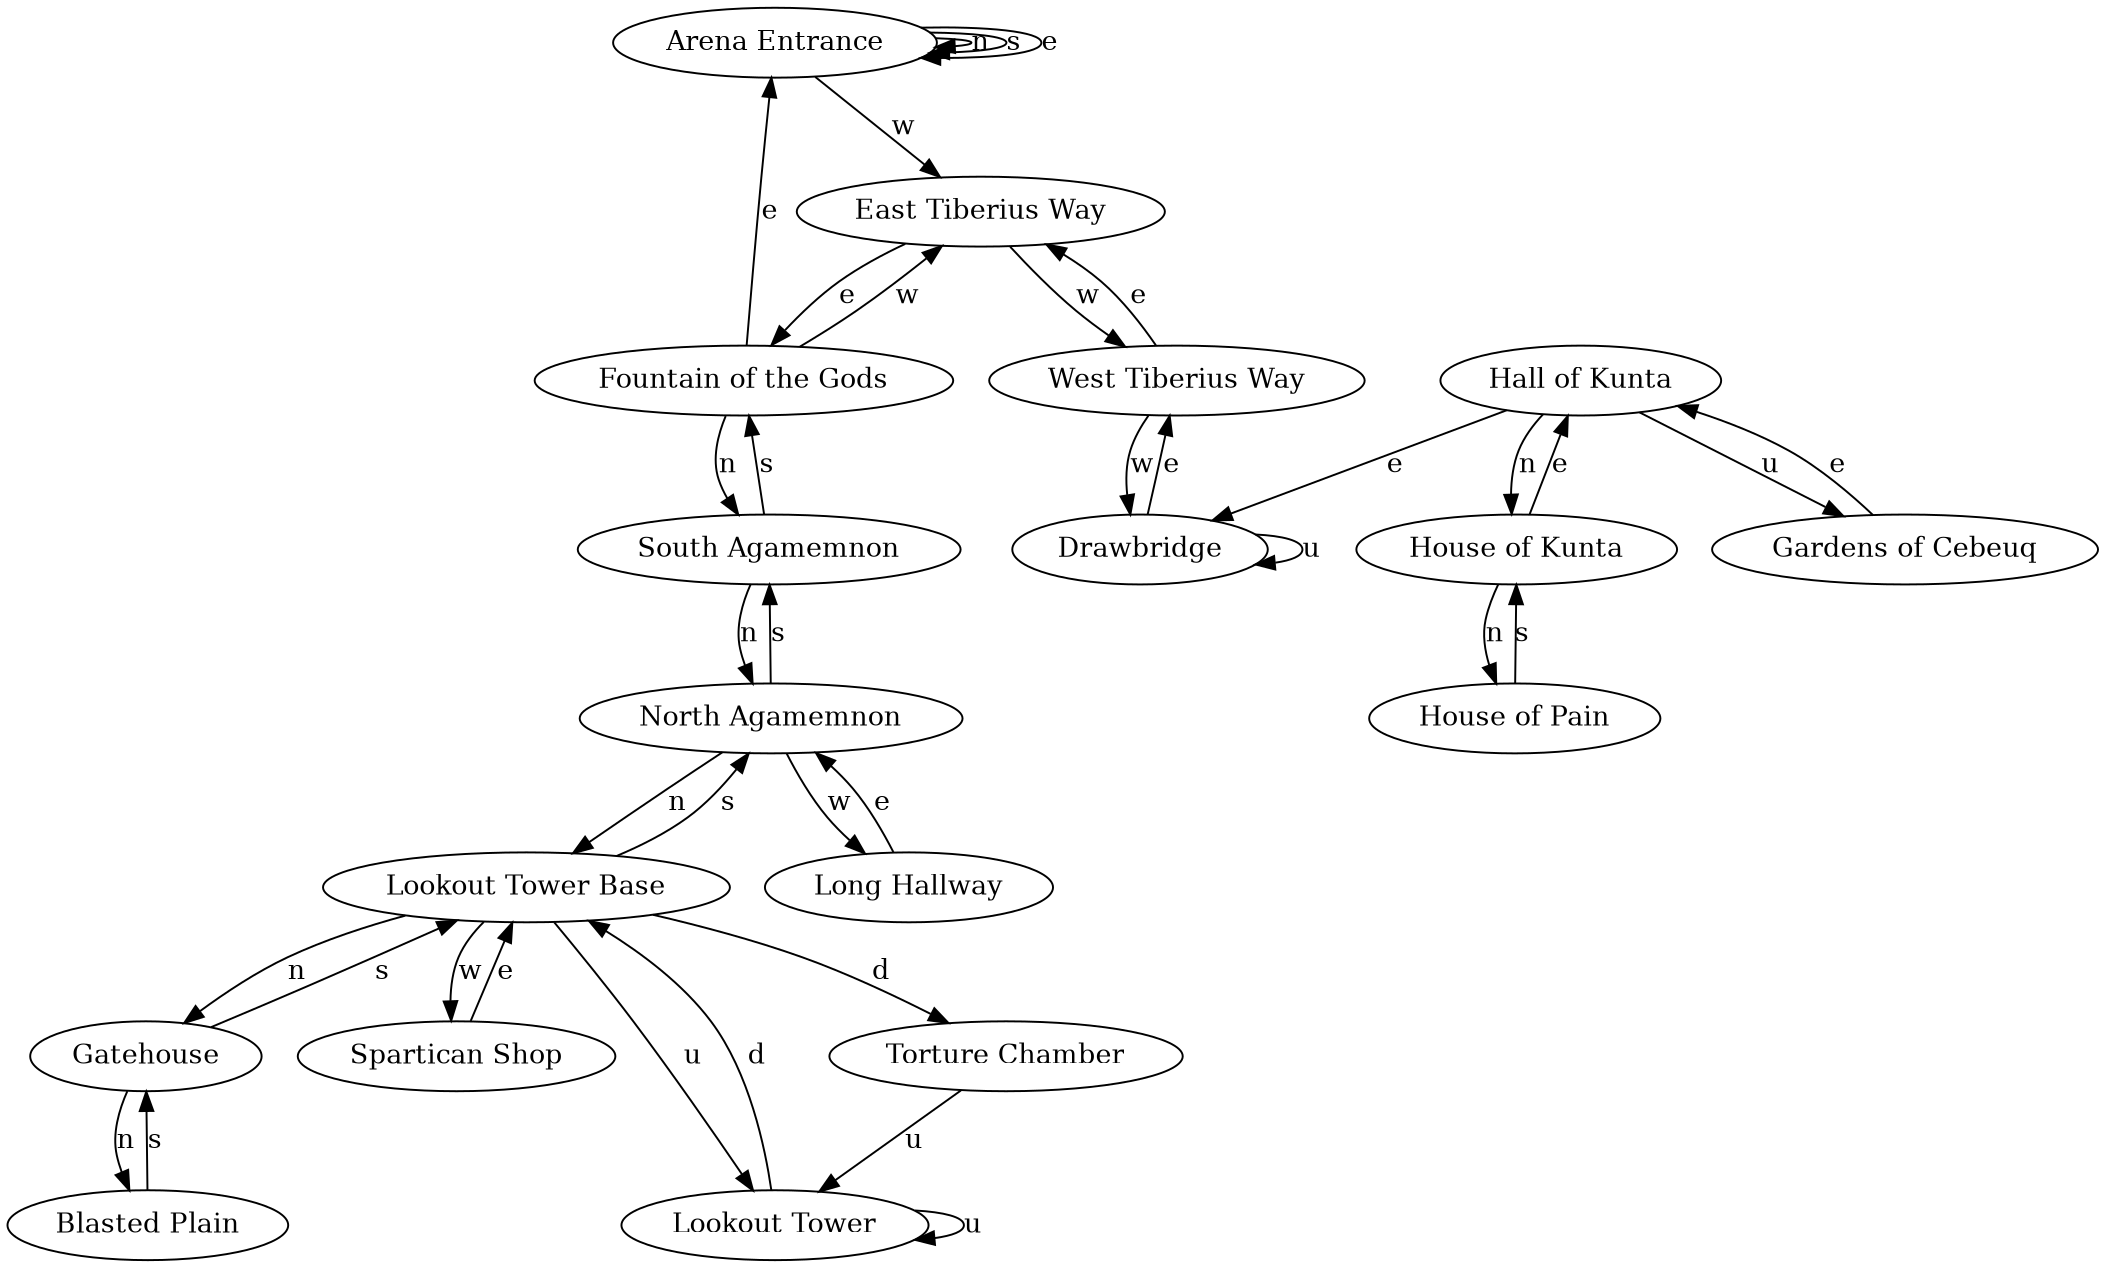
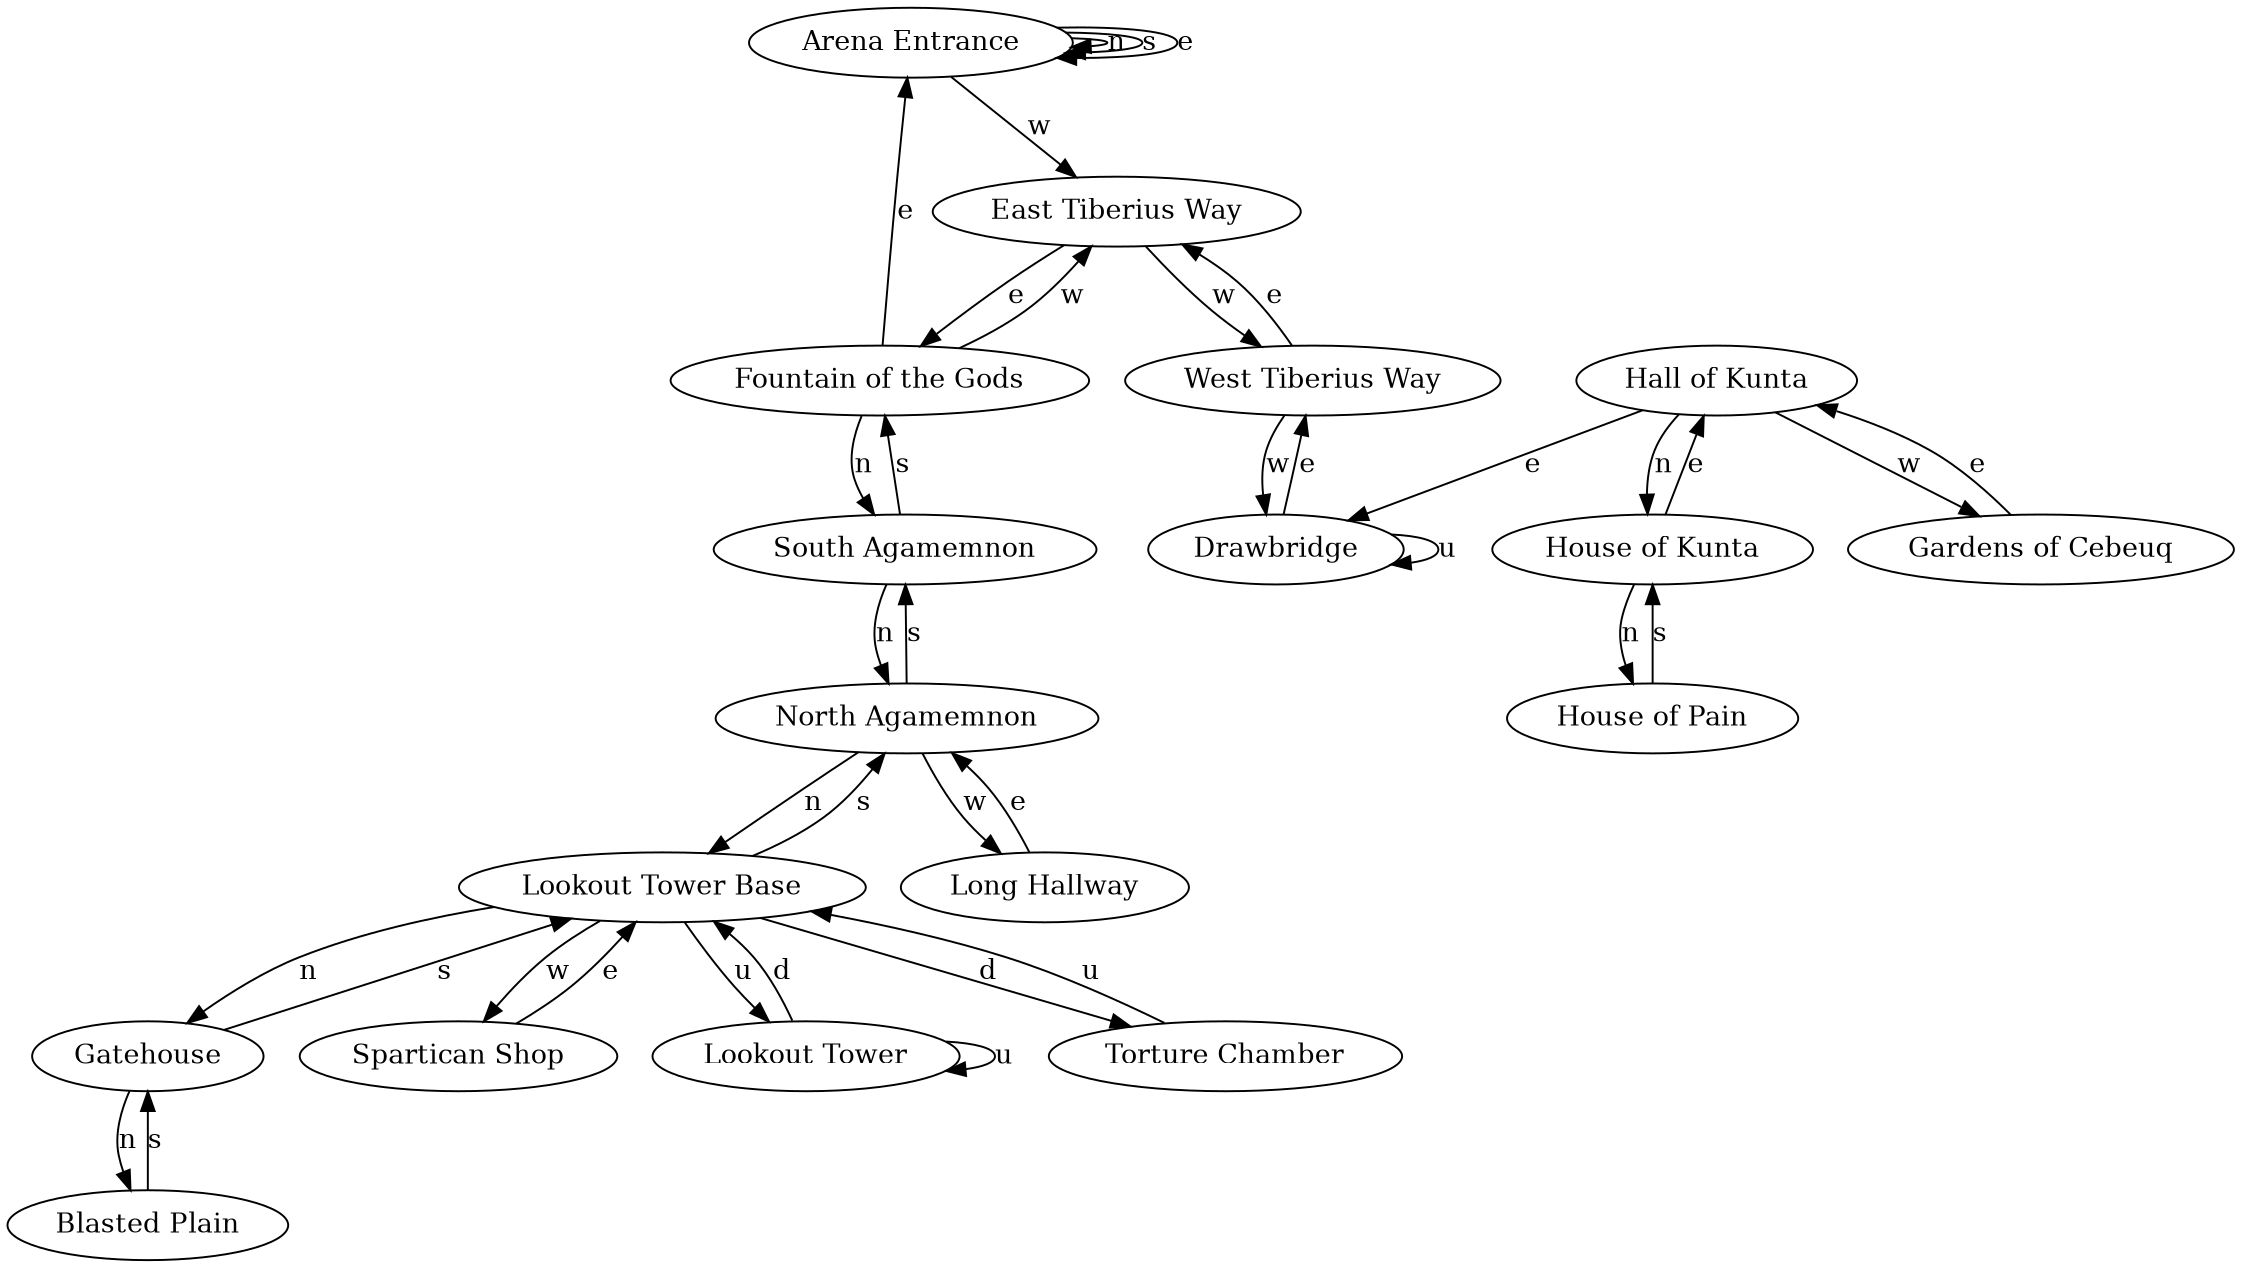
edge "Hall of Kunta" -> "Gardens of Cebeuq": label "u" -> "w"
edge "Torture Chamber" -> "Lookout Tower": now "Torture Chamber" -> "Lookout Tower Base"
